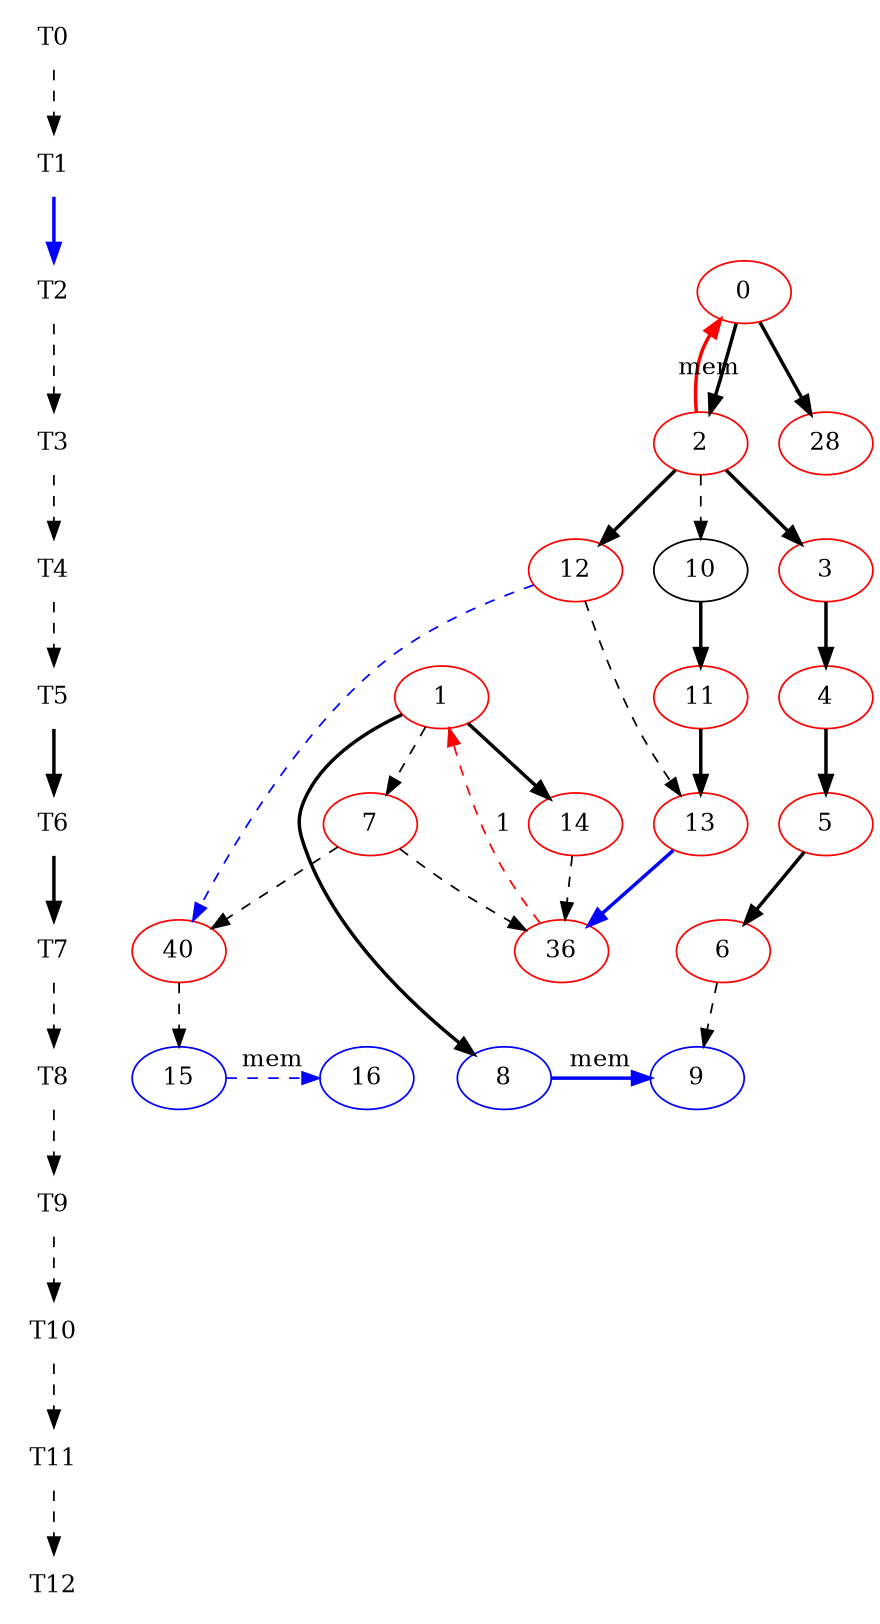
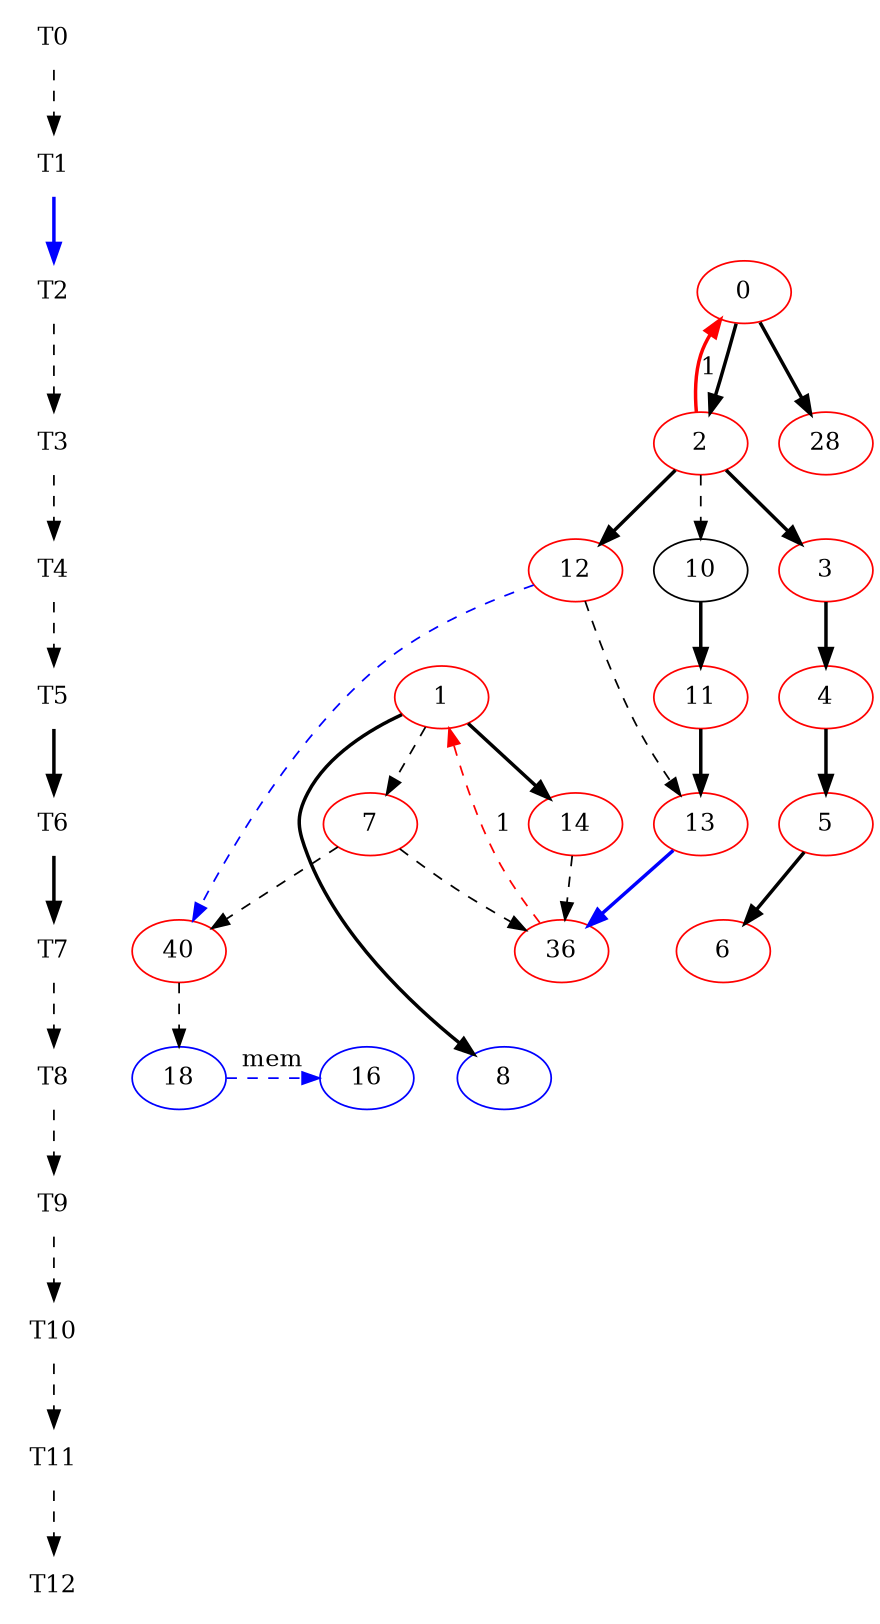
edge "2" -> "0": label "mem" -> "1"
node "15": label "15" -> "18"
node "9": removed
